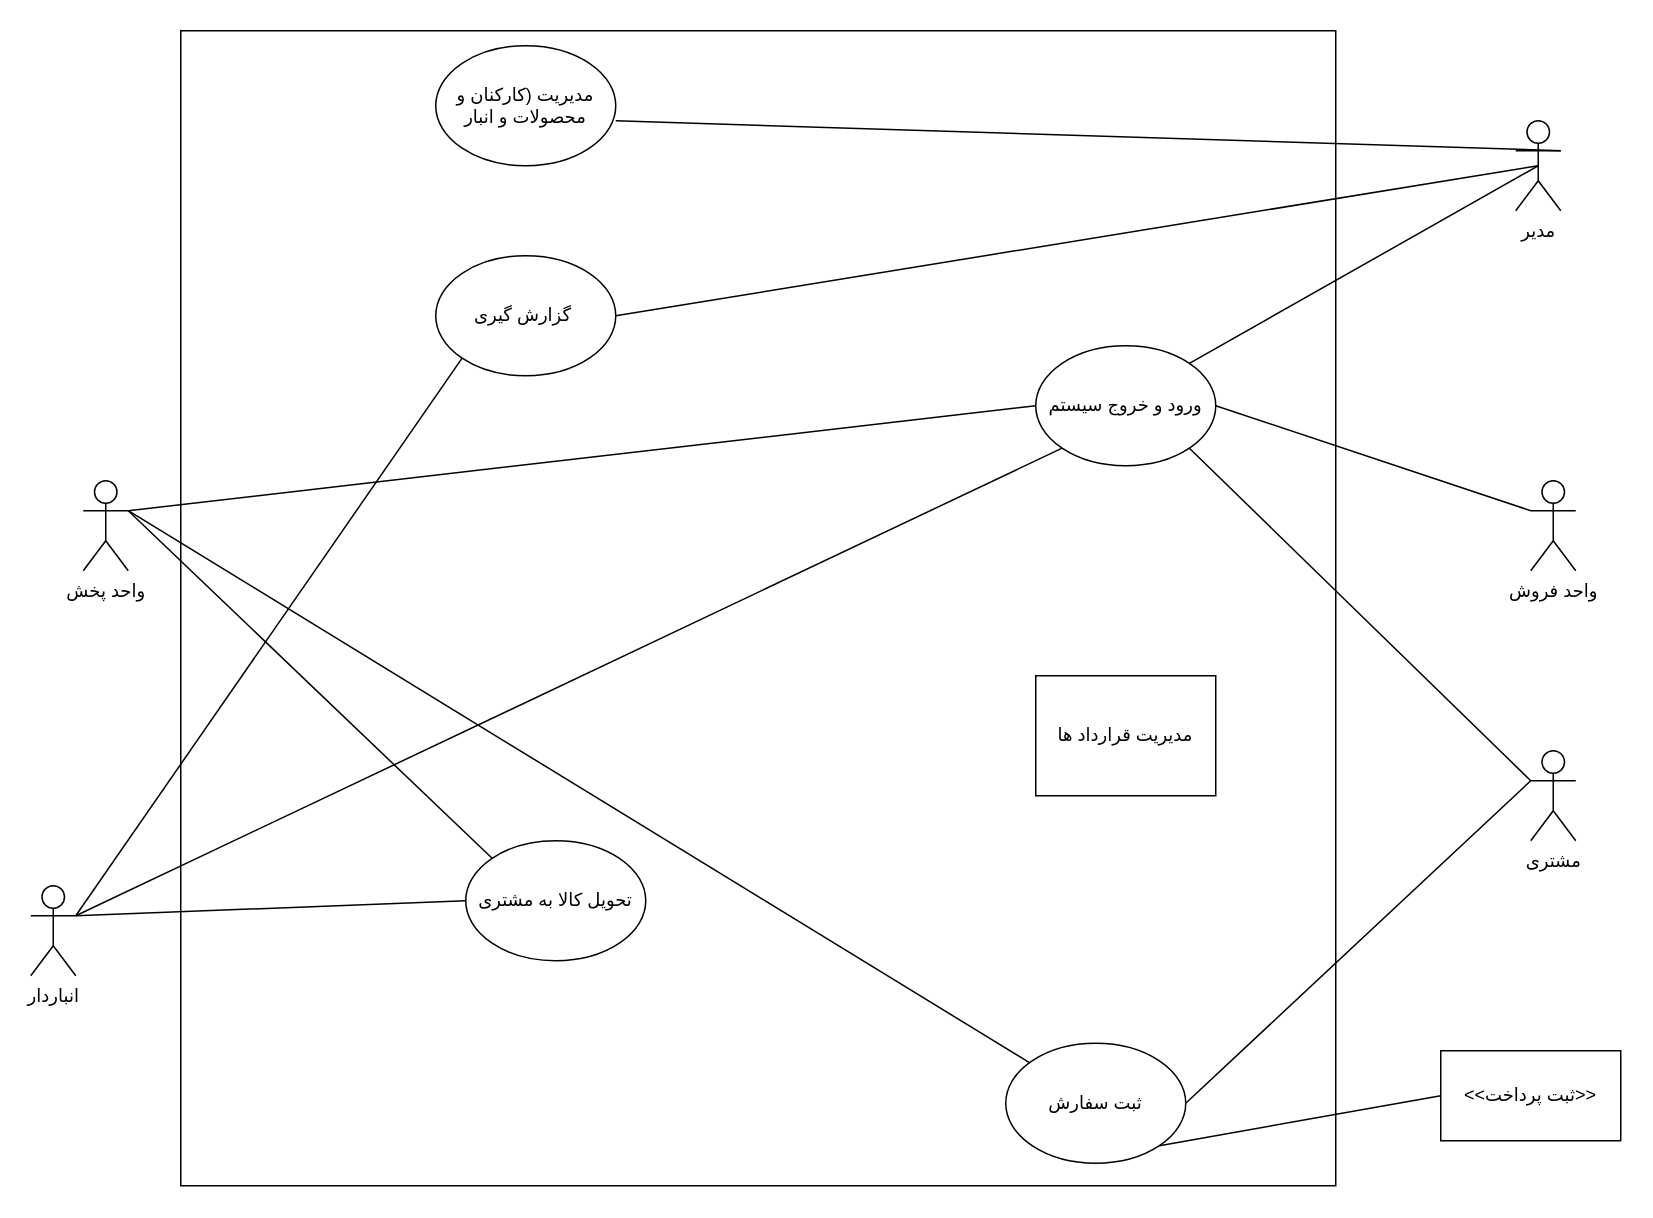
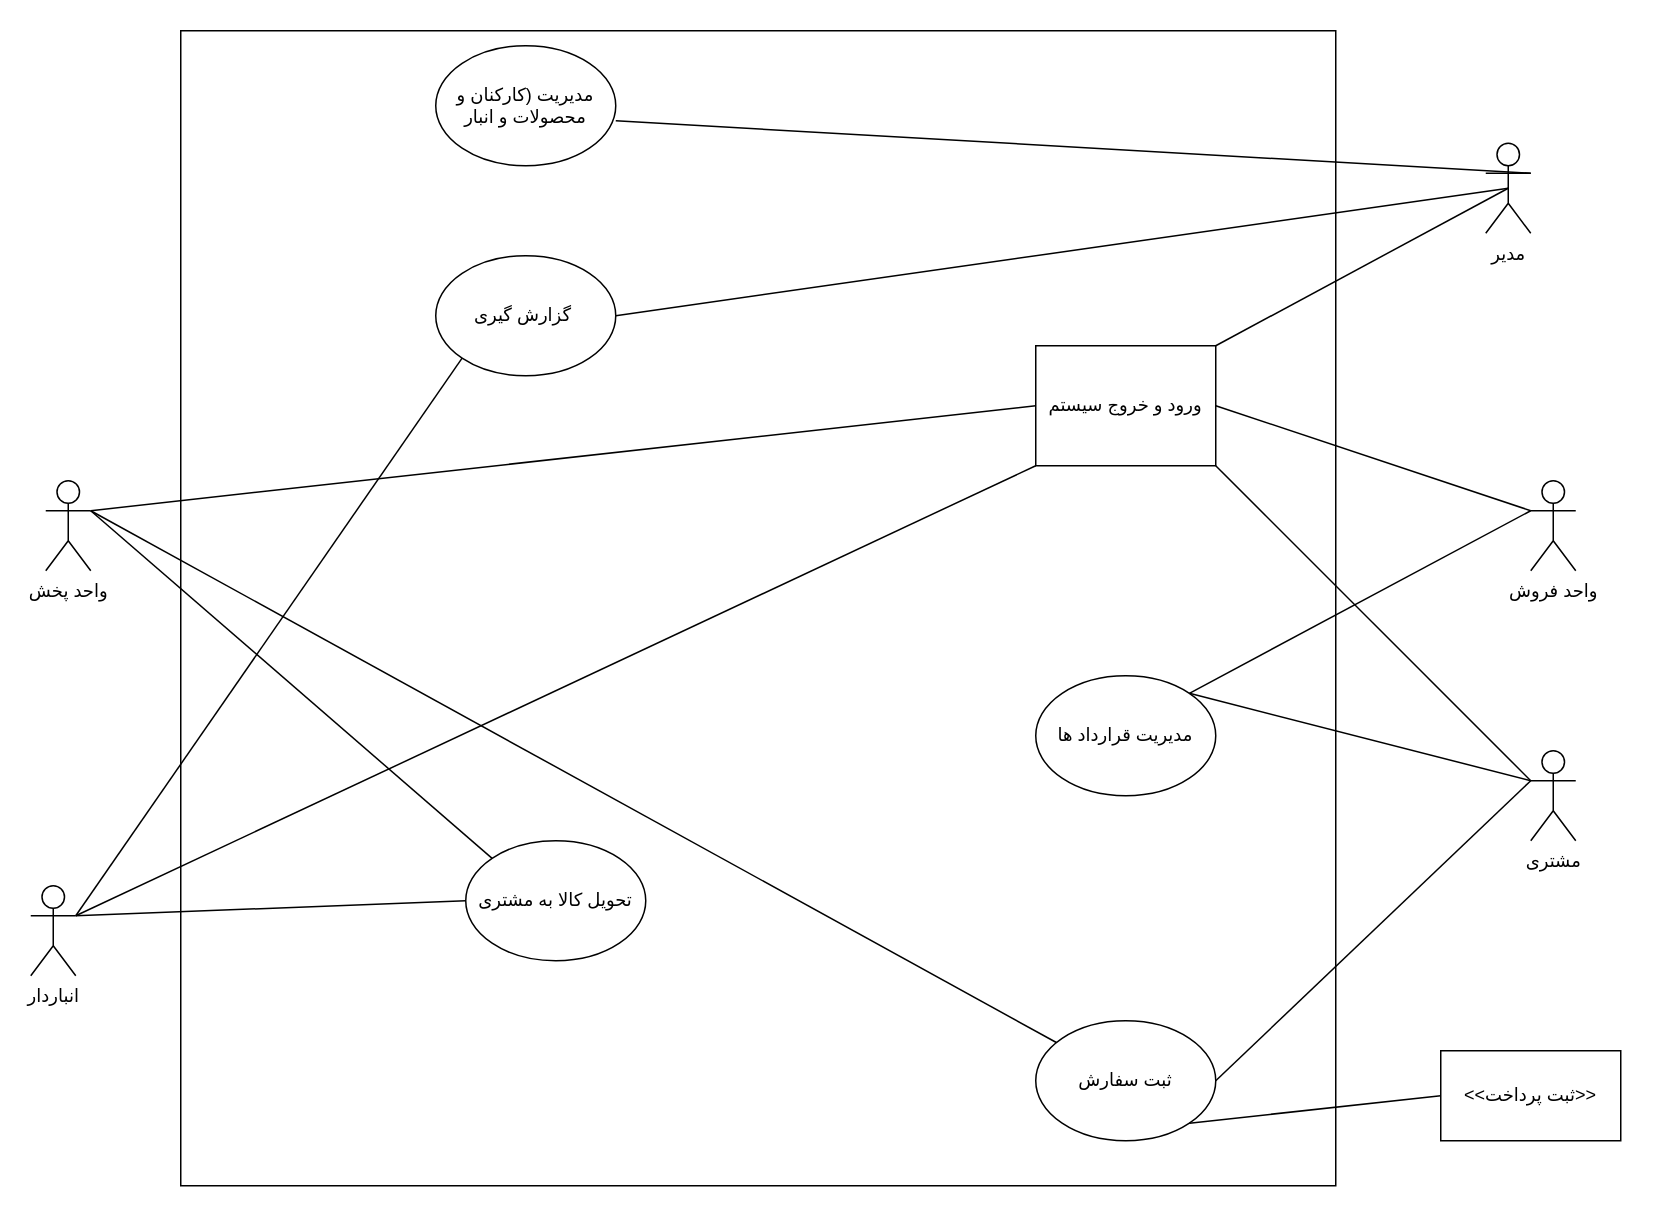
node "مدیر": moved (1538, 166) -> (1508, 188)
node "ورود و خروج سیستم": shape ellipse -> rectangle
node "واحد پخش": moved (106, 526) -> (68, 526)
edge "واحد فروش" -- "مدیریت قرارداد ها": added
node "مدیریت قرارداد ها": shape rectangle -> ellipse
edge "مدیریت قرارداد ها" -- "مشتری": added
node "ثبت سفارش": moved (1096, 1103) -> (1126, 1081)
